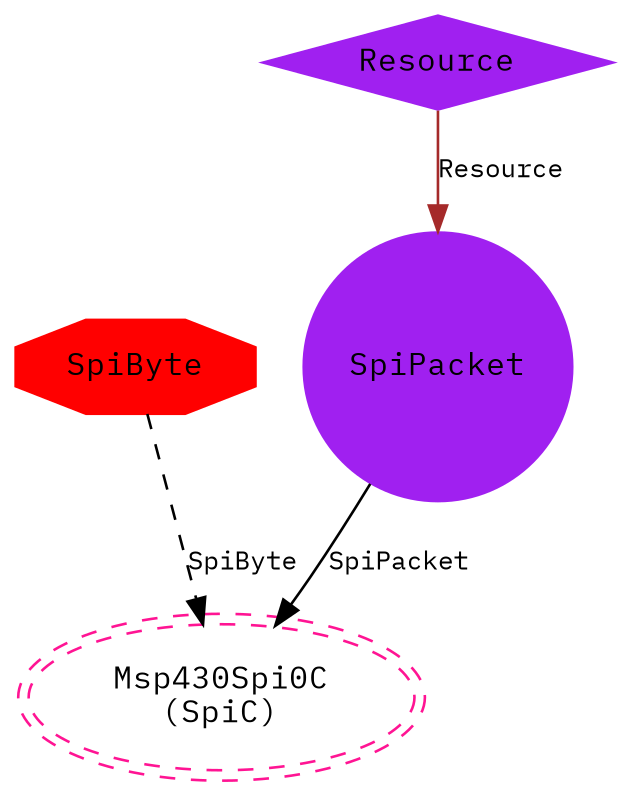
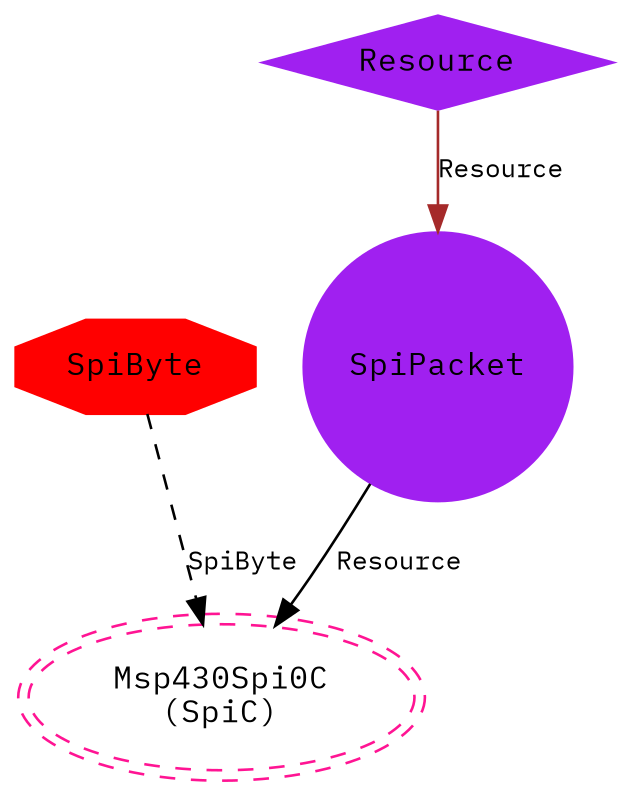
edge "SpiPacket" -> "Msp430Spi0C (SpiC)": label "SpiPacket" -> "Resource"
